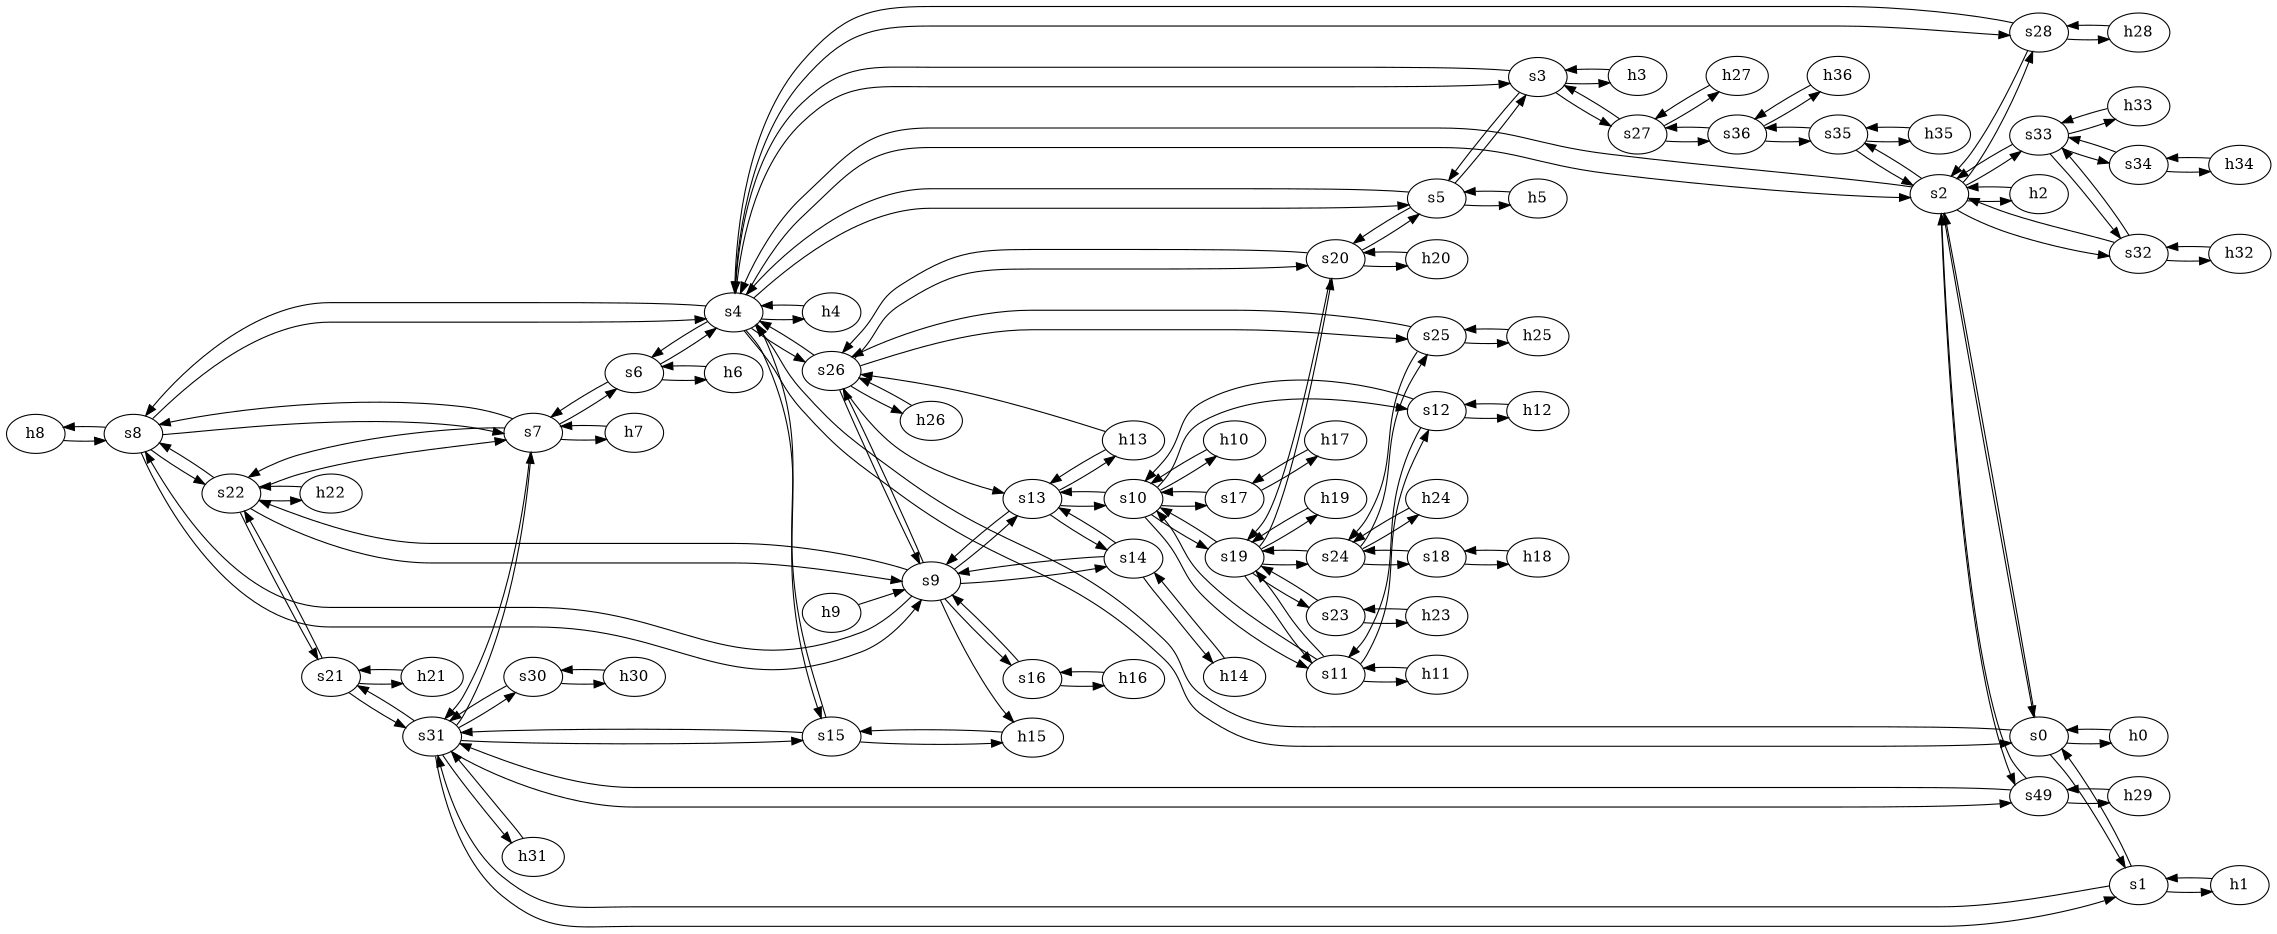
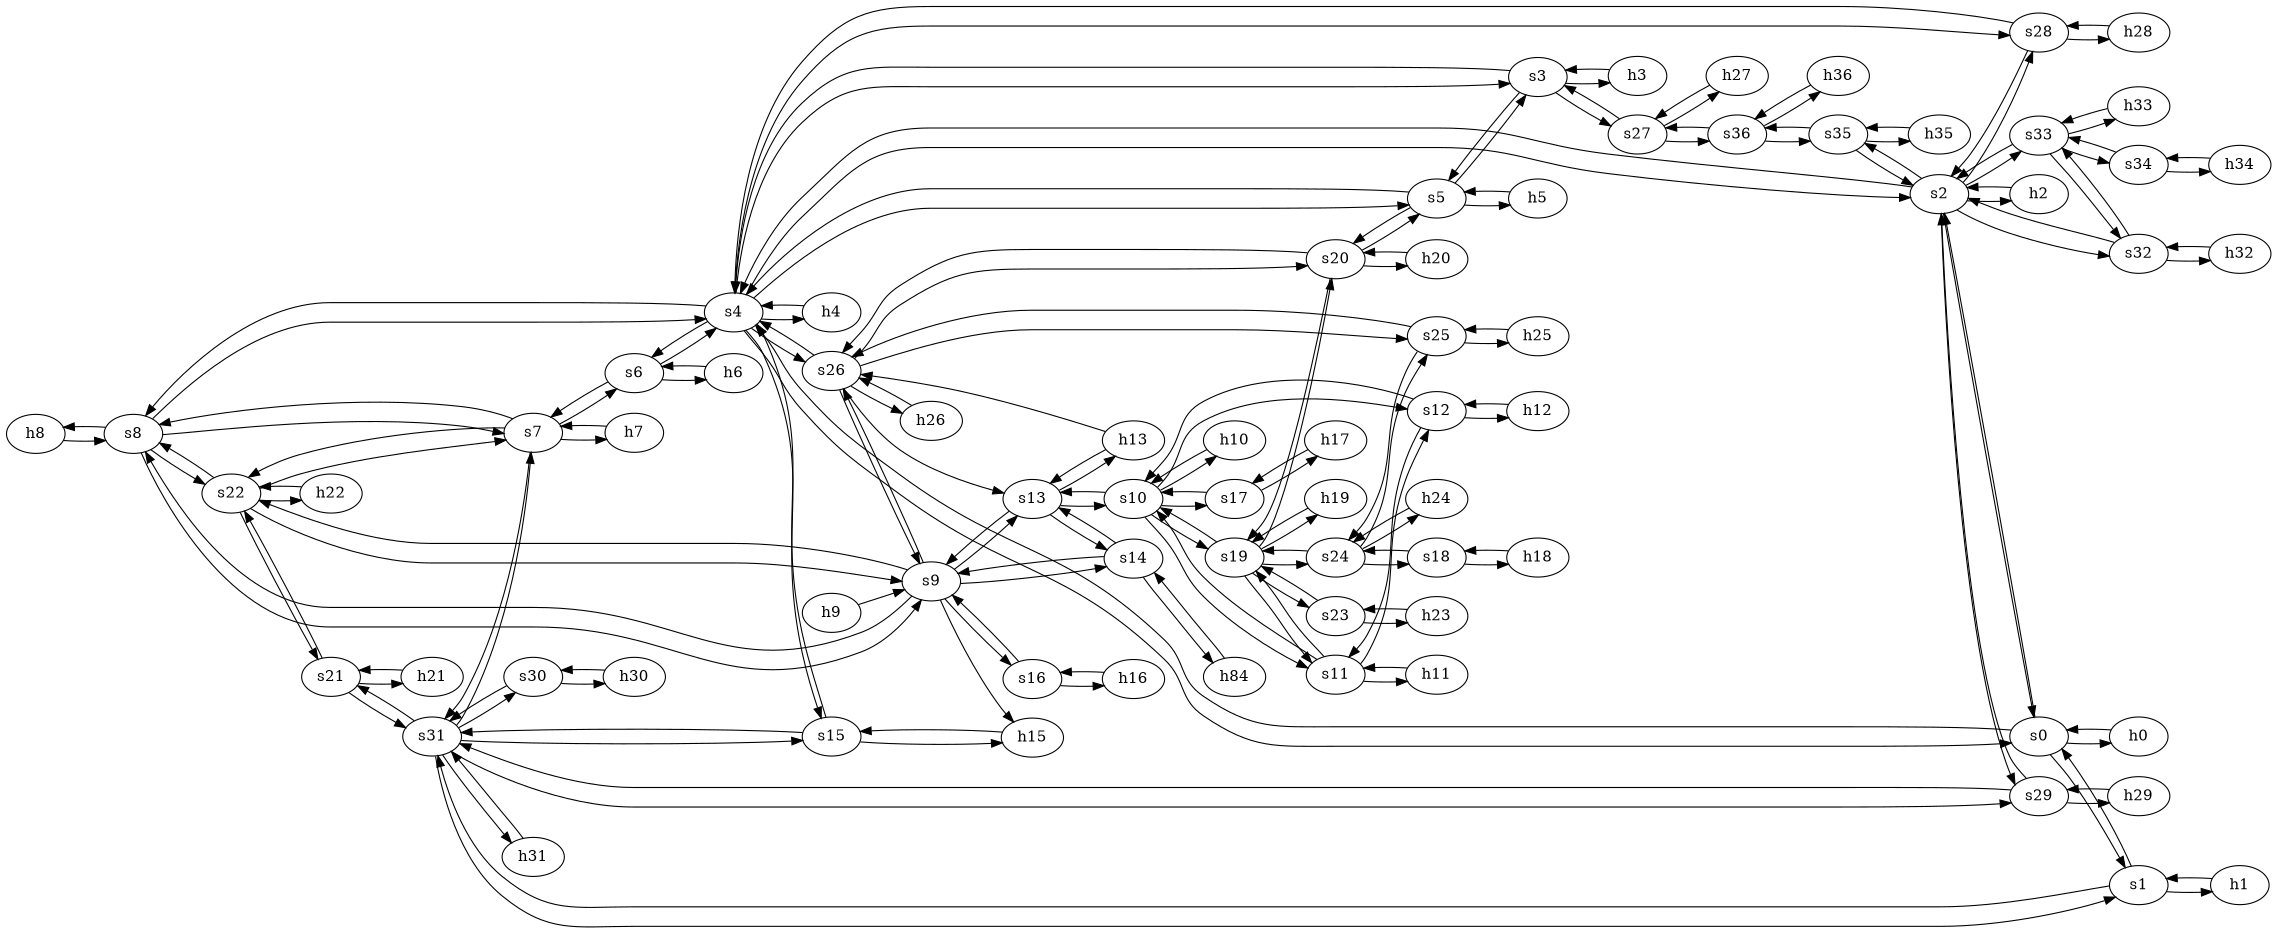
node "h14": label "h14" -> "h84"
node "s49": label "s49" -> "s29"
